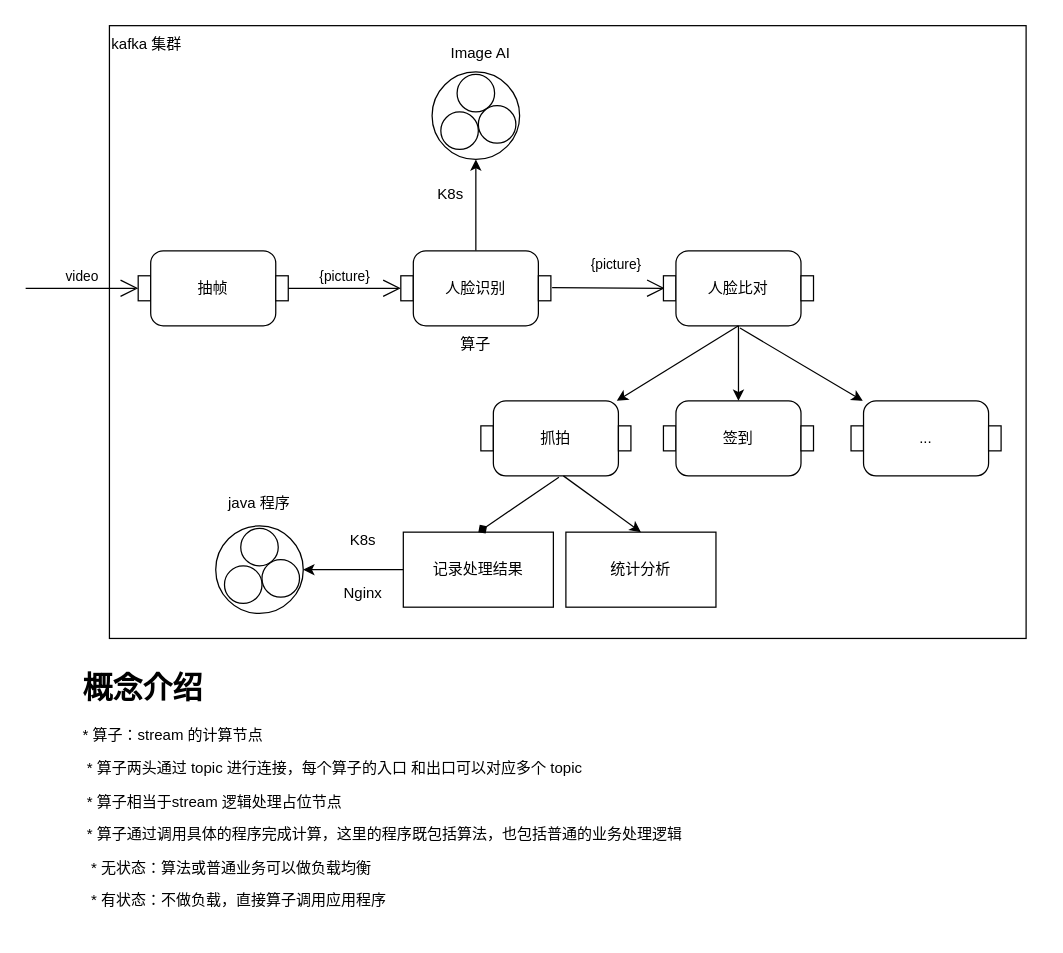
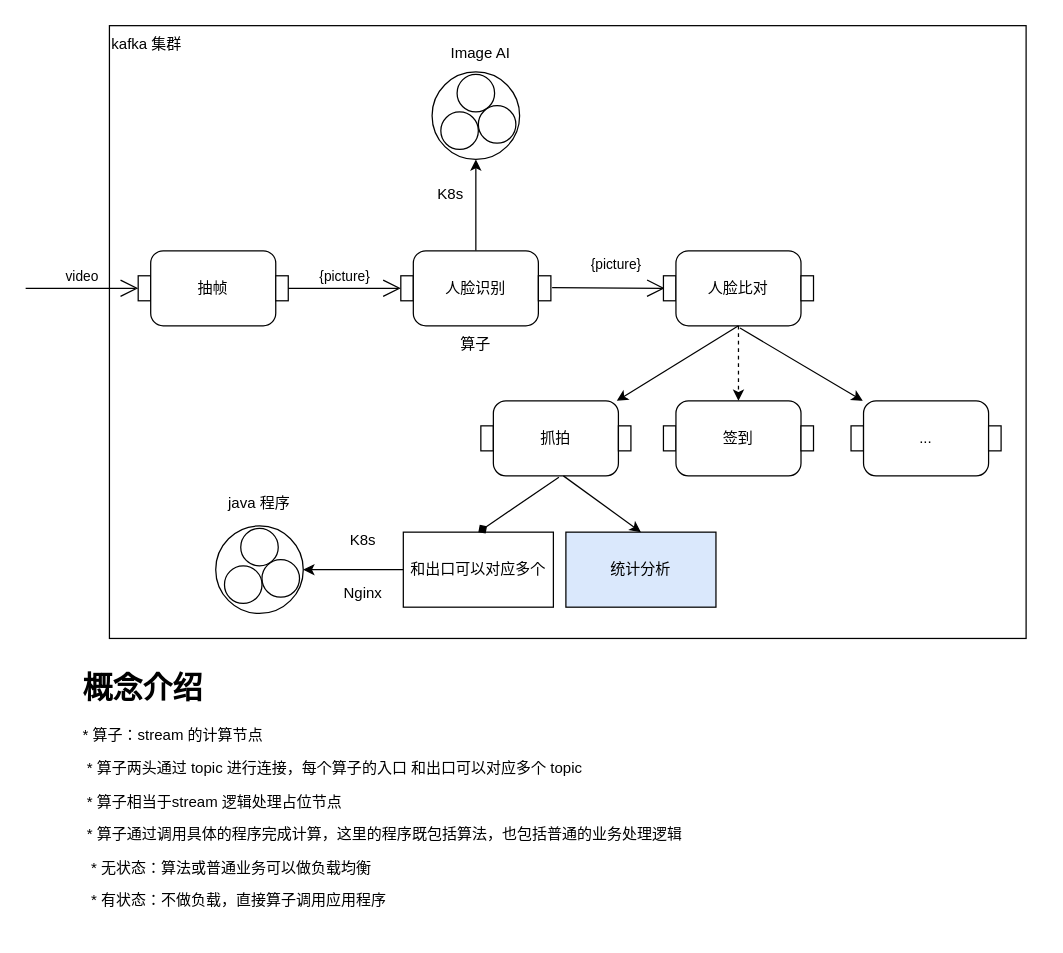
edge "人脸比对" -> "签到": style solid -> dashed
node "记录处理结果": label "记录处理结果" -> "和出口可以对应多个"
node "统计分析": fillcolor #ffffff -> #dae8fc
